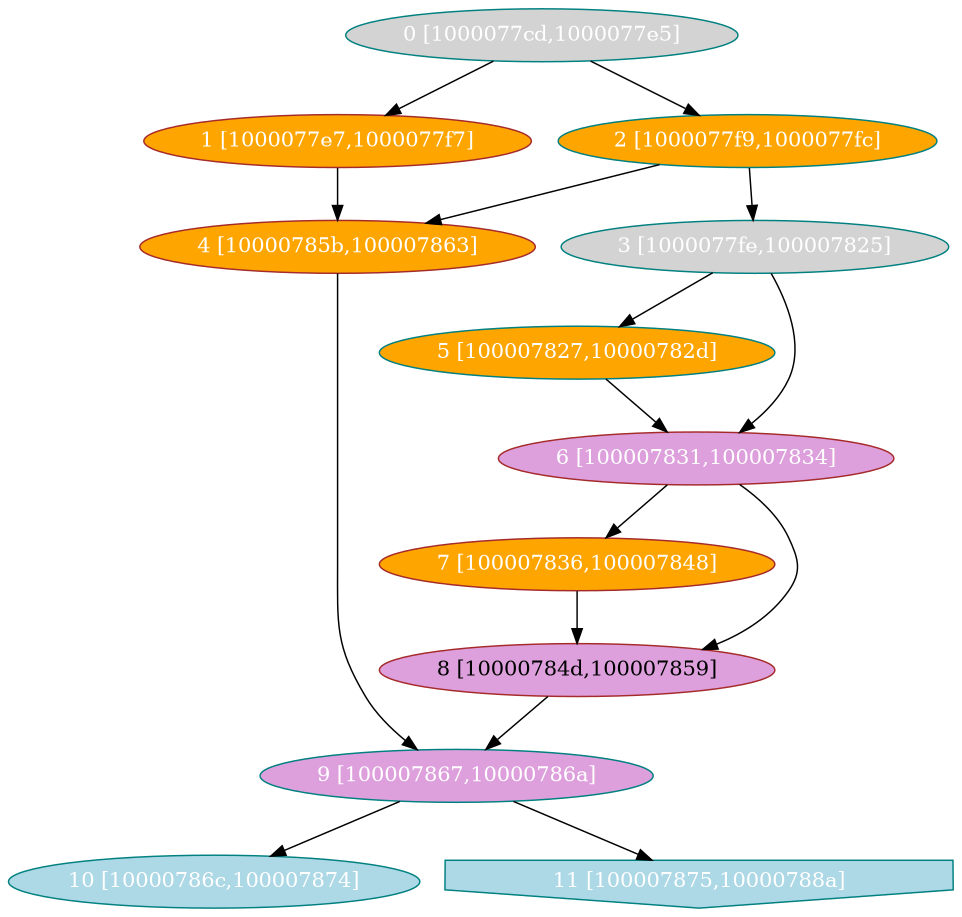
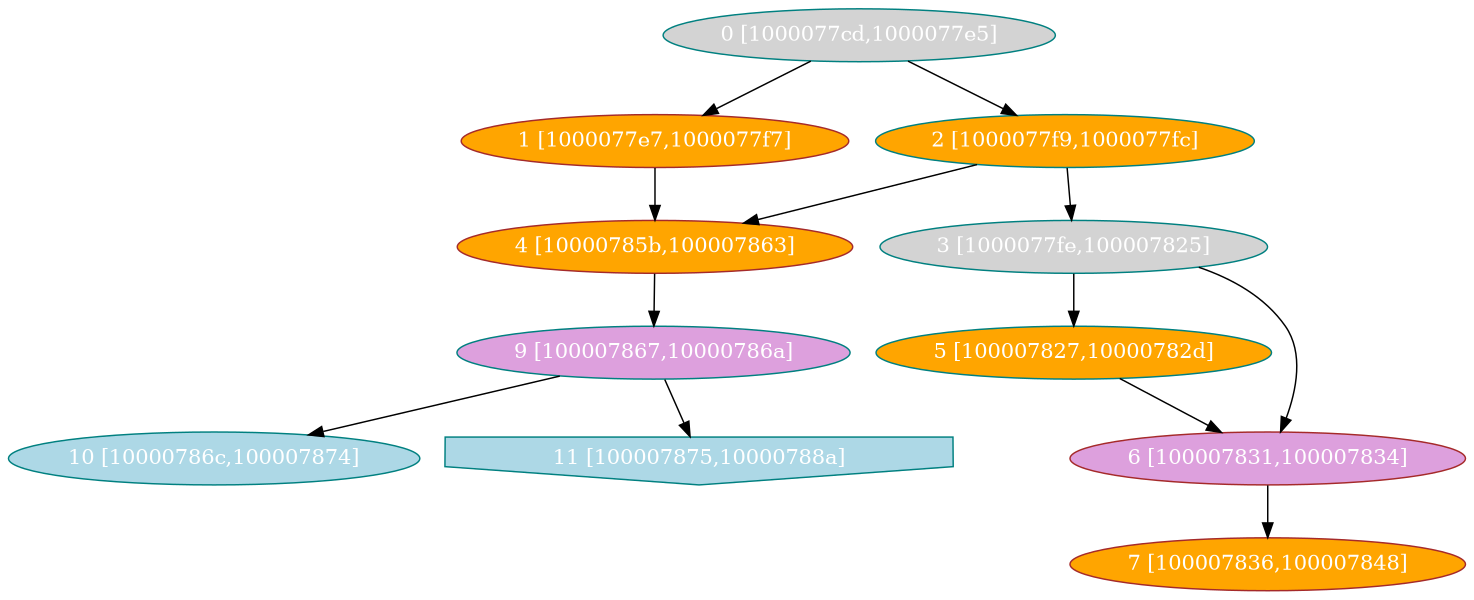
node "8 [10000784d,100007859]": removed
